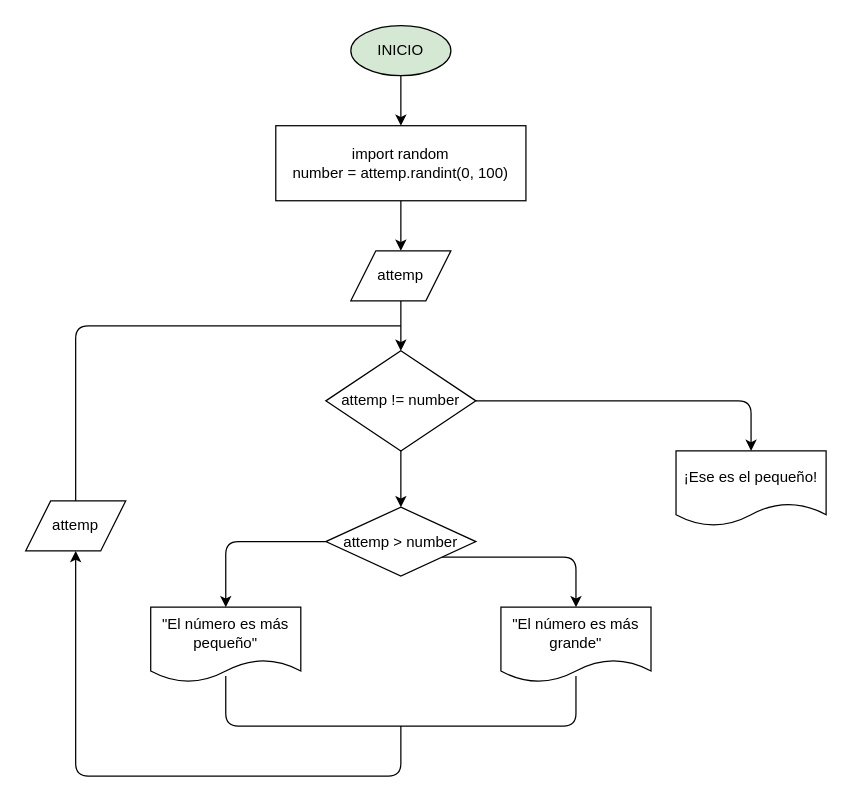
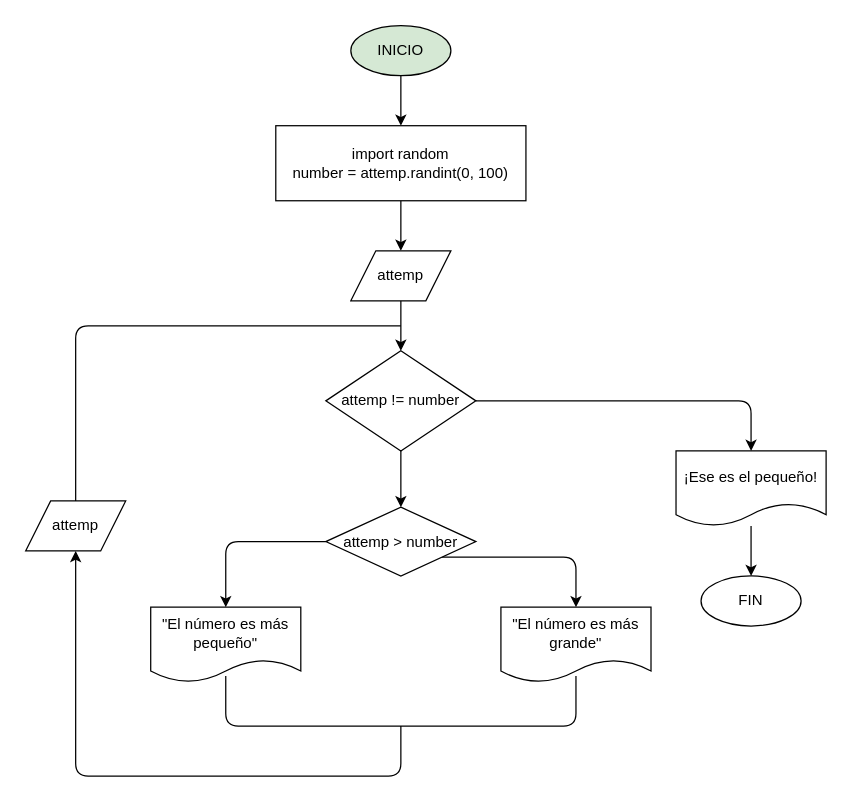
edge "¡Ese es el pequeño!" -> "FIN": added
node "FIN": added
